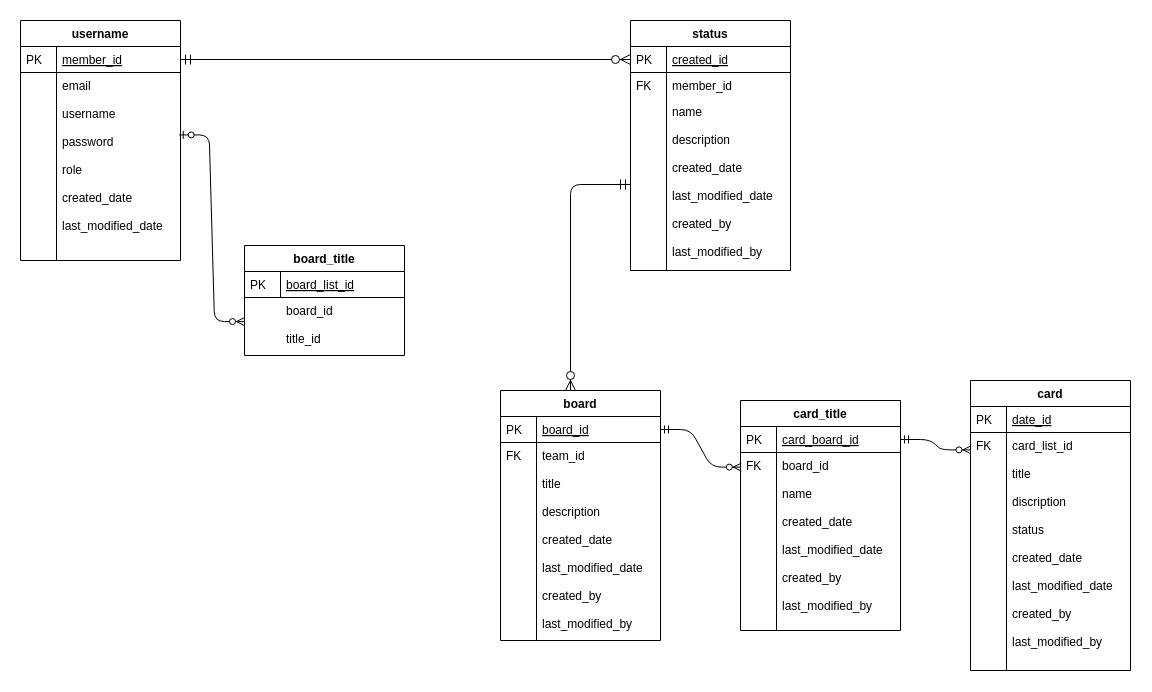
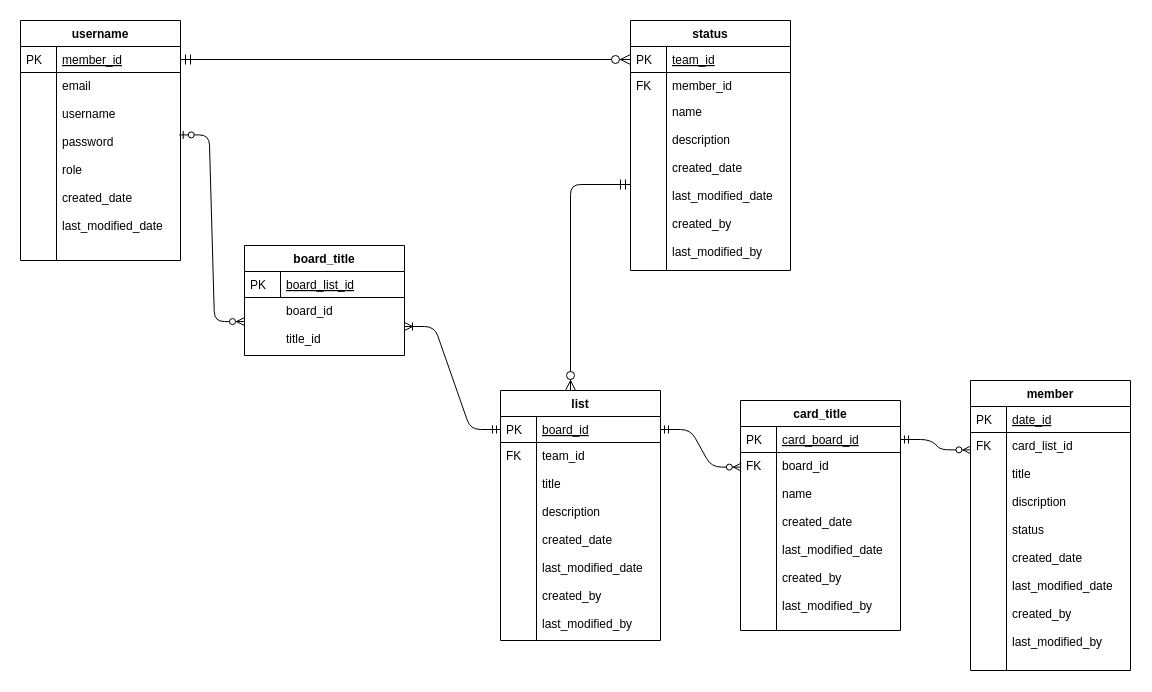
node "created_id": label "created_id" -> "team_id"
edge "board_id title_id" -- "board_id": added
node "card": label "card" -> "member"
node "board": label "board" -> "list"
